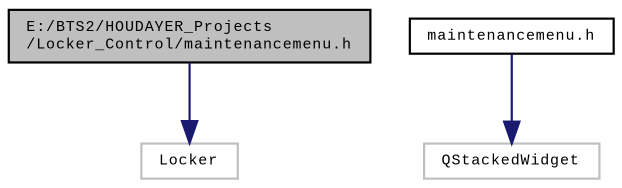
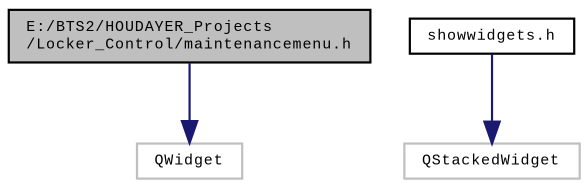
node "maintenancemenu.h": label "maintenancemenu.h" -> "showwidgets.h"
node "Locker": label "Locker" -> "QWidget"
